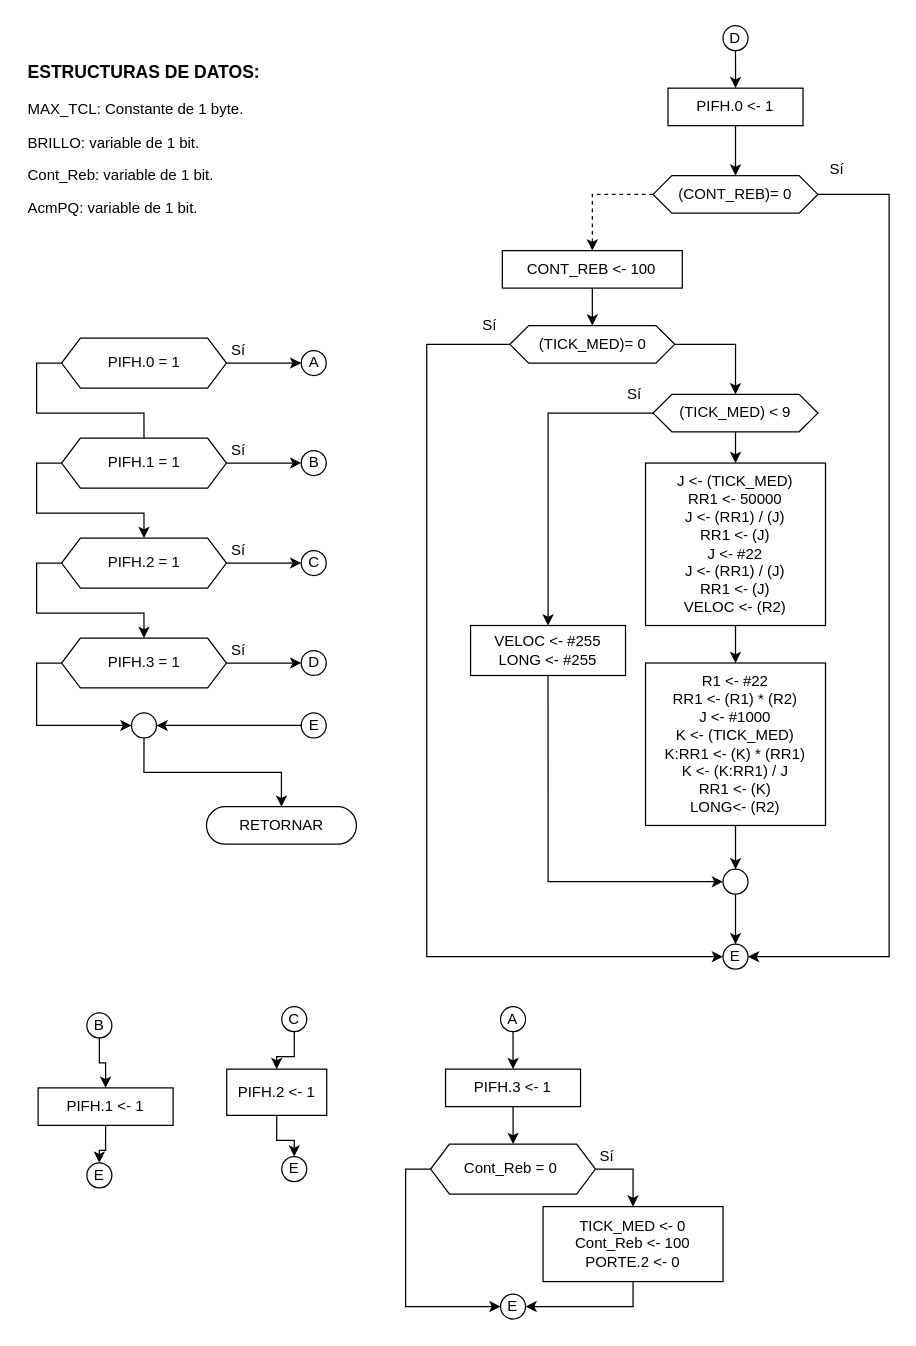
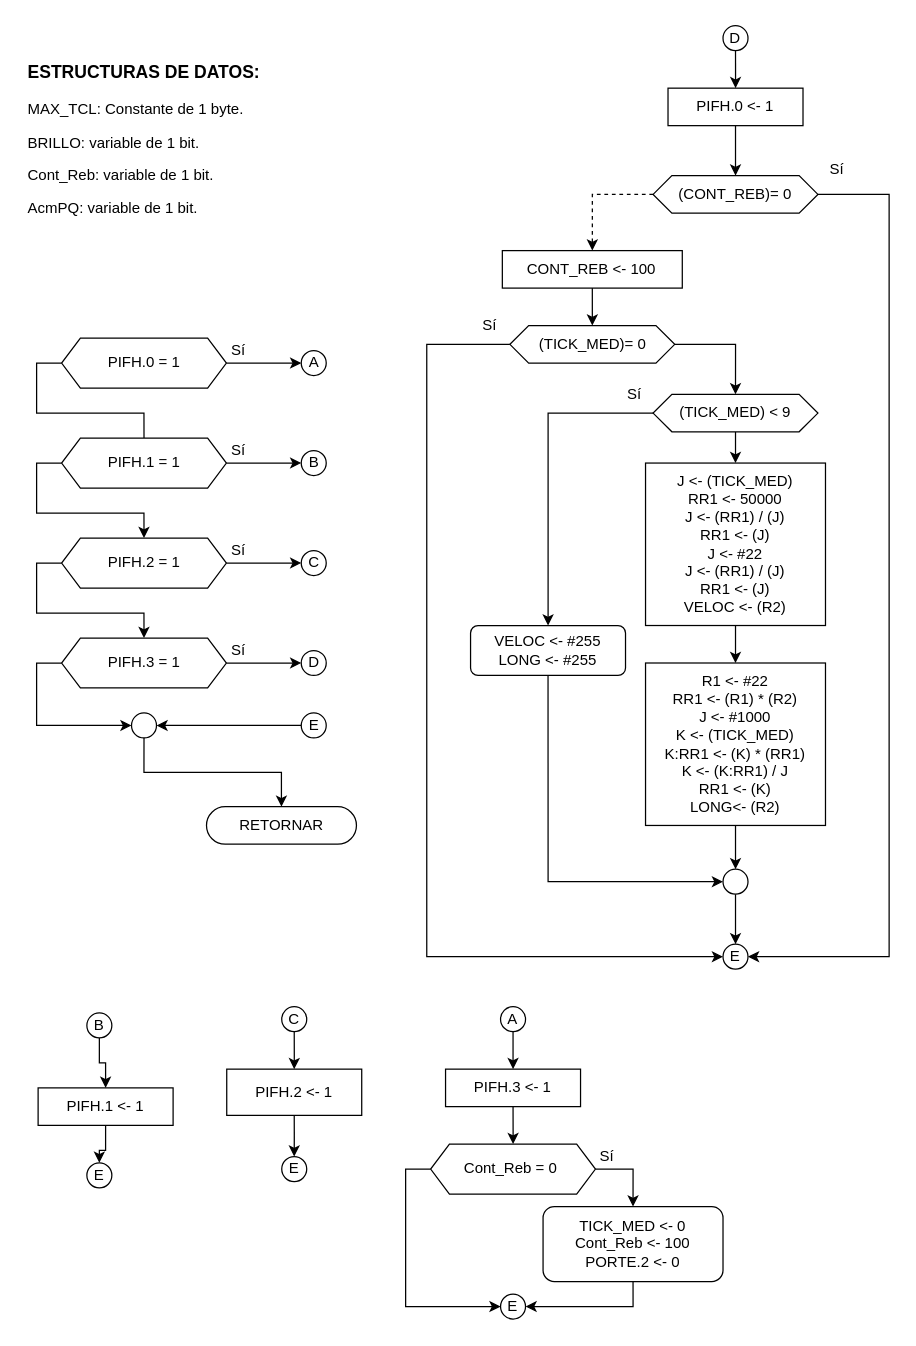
node "VELOC <- #255 LONG <- #255": shape rectangle -> rounded rectangle
node "PIFH.2 <- 1": size 100x46 -> 135x46
node "TICK_MED <- 0 Cont_Reb <- 100 PORTE.2 <- 0": shape rectangle -> rounded rectangle
